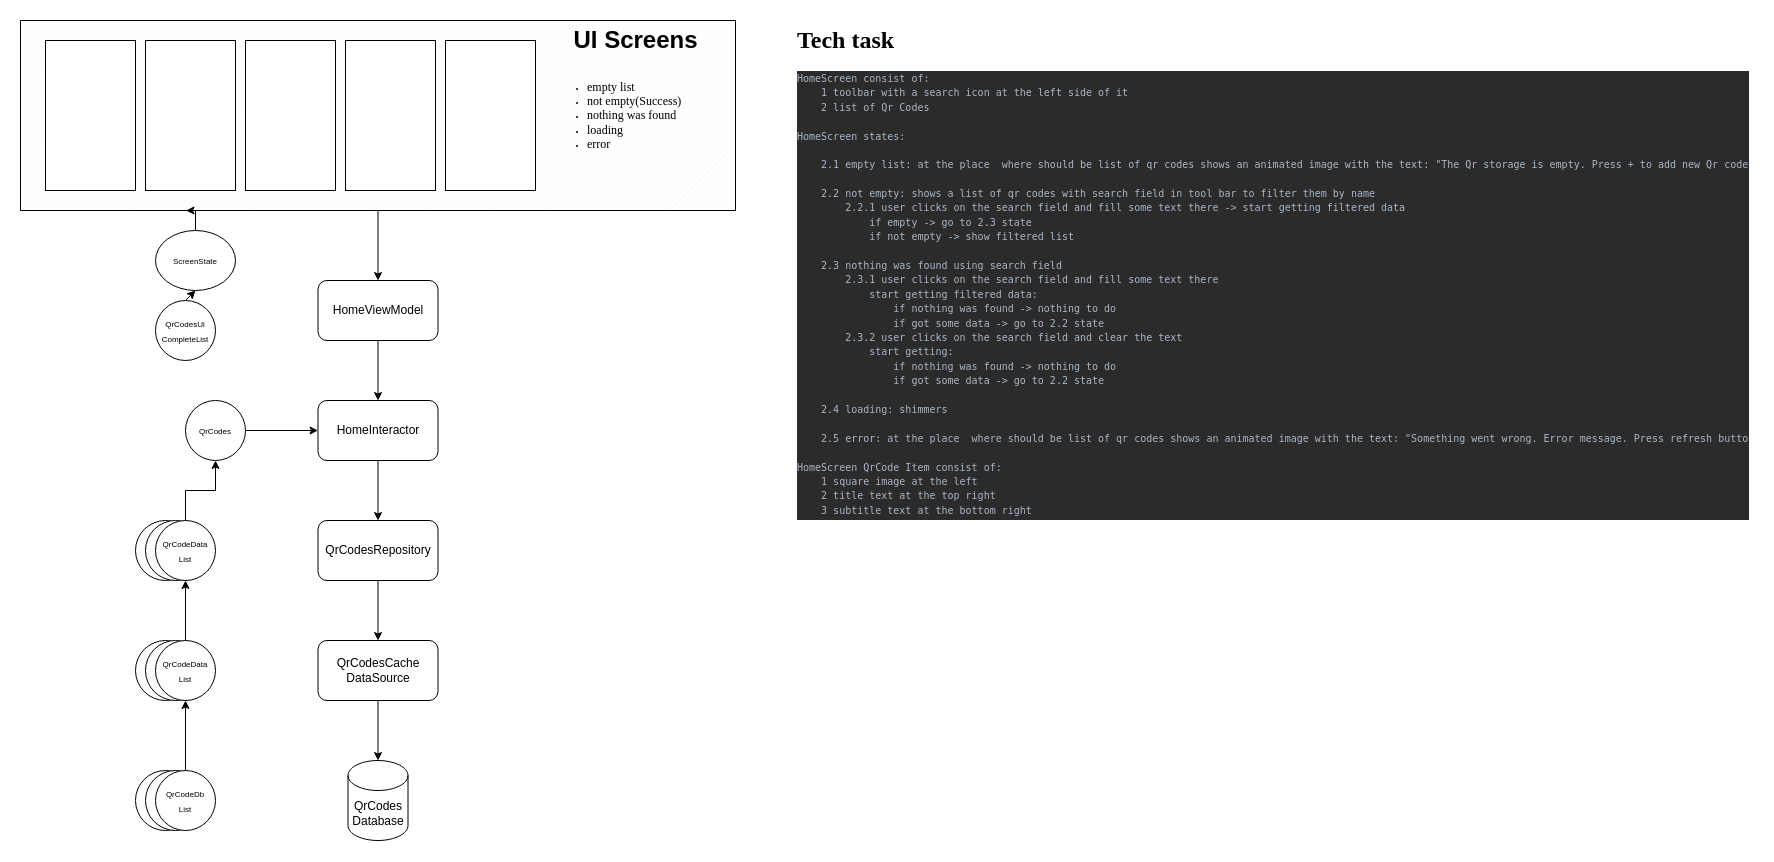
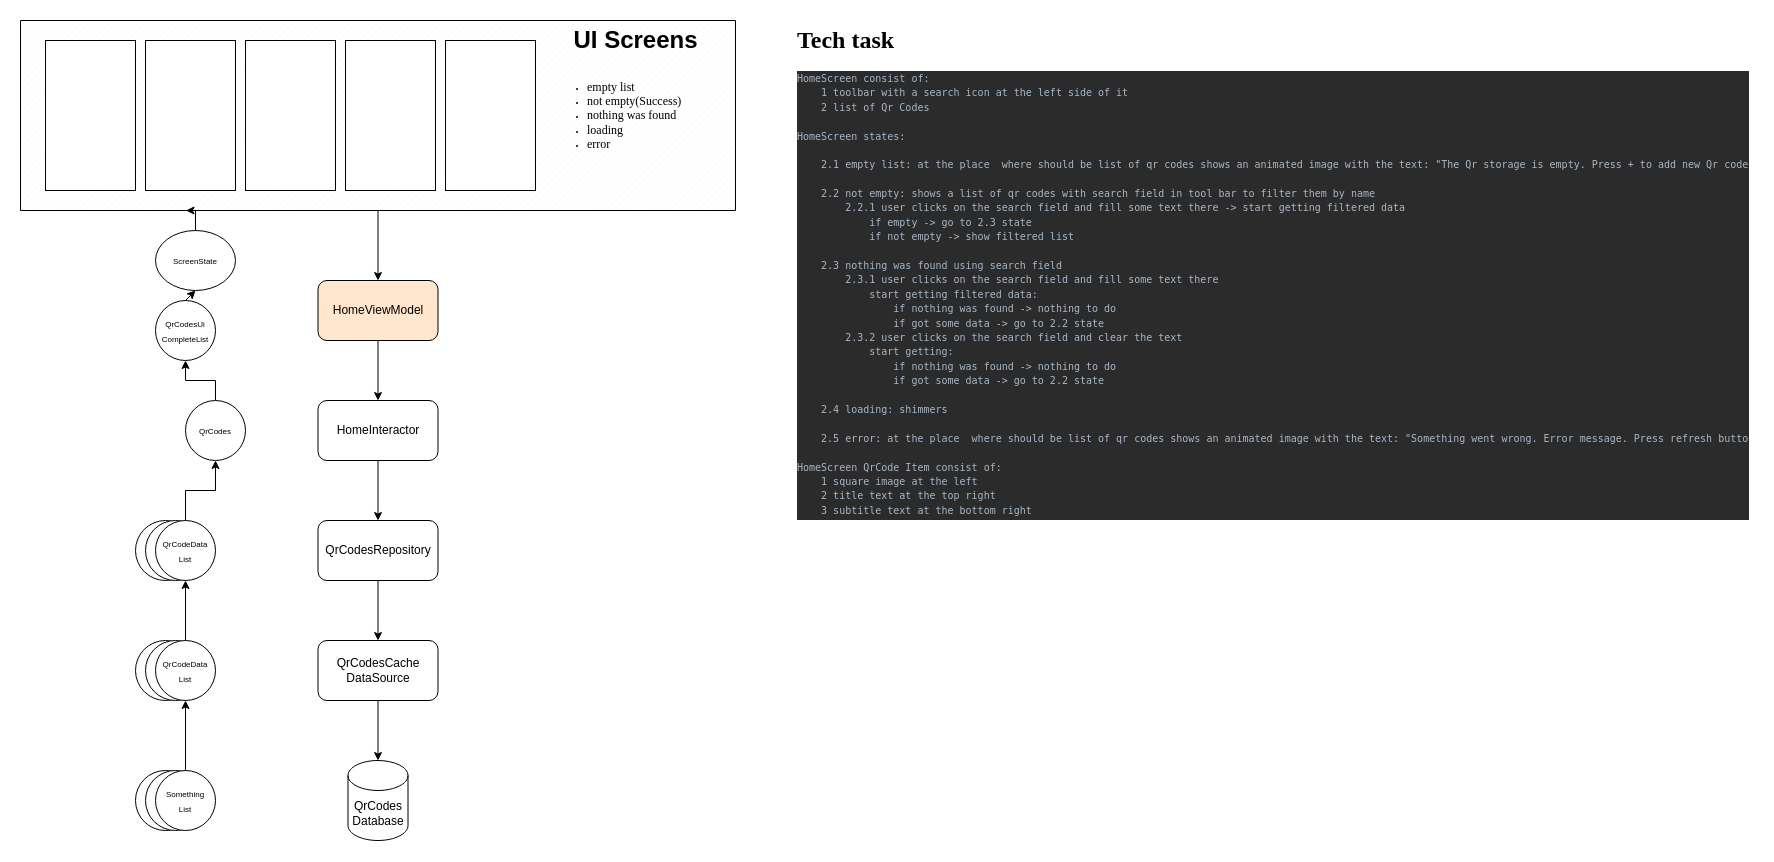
node "HomeViewModel": fillcolor #ffffff -> #ffe6cc
edge "QrCodes" -> "HomeInteractor": now "QrCodes" -> "QrCodesUi CompleteList"
node "QrCodeDb List": label "QrCodeDb List" -> "Something List"
